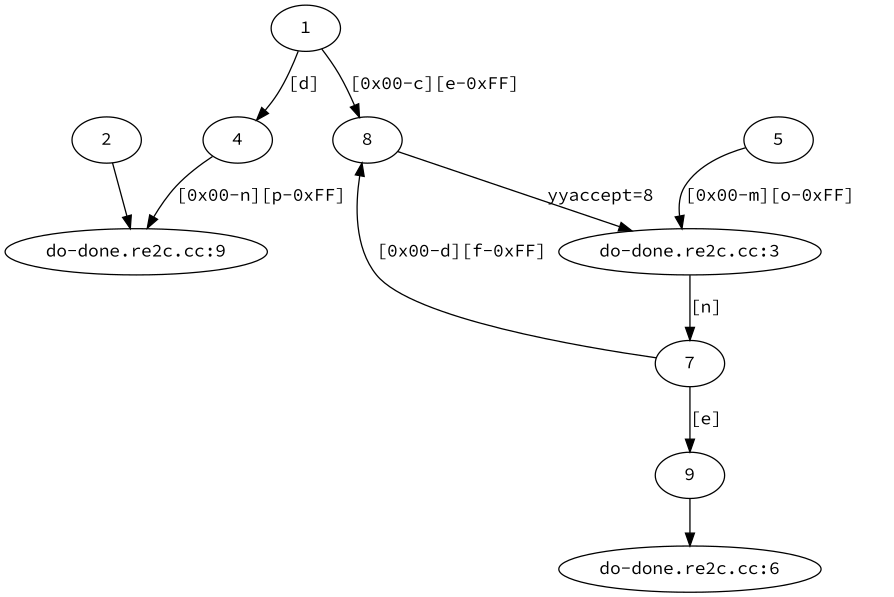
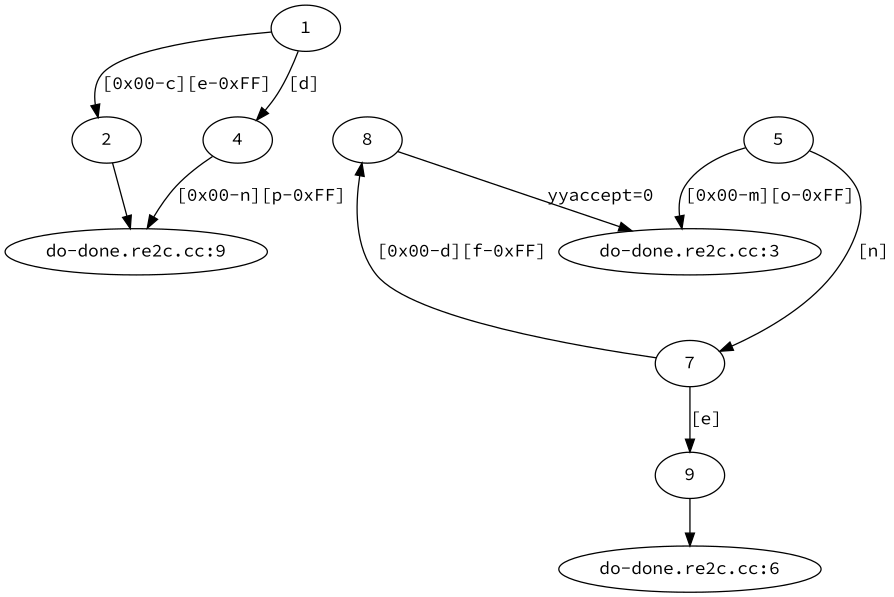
edge "1" -> "8": now "1" -> "2"
edge "8" -> "do-done.re2c.cc:3": label "yyaccept=8" -> "yyaccept=0"
edge "do-done.re2c.cc:3" -> "7": now "5" -> "7"
